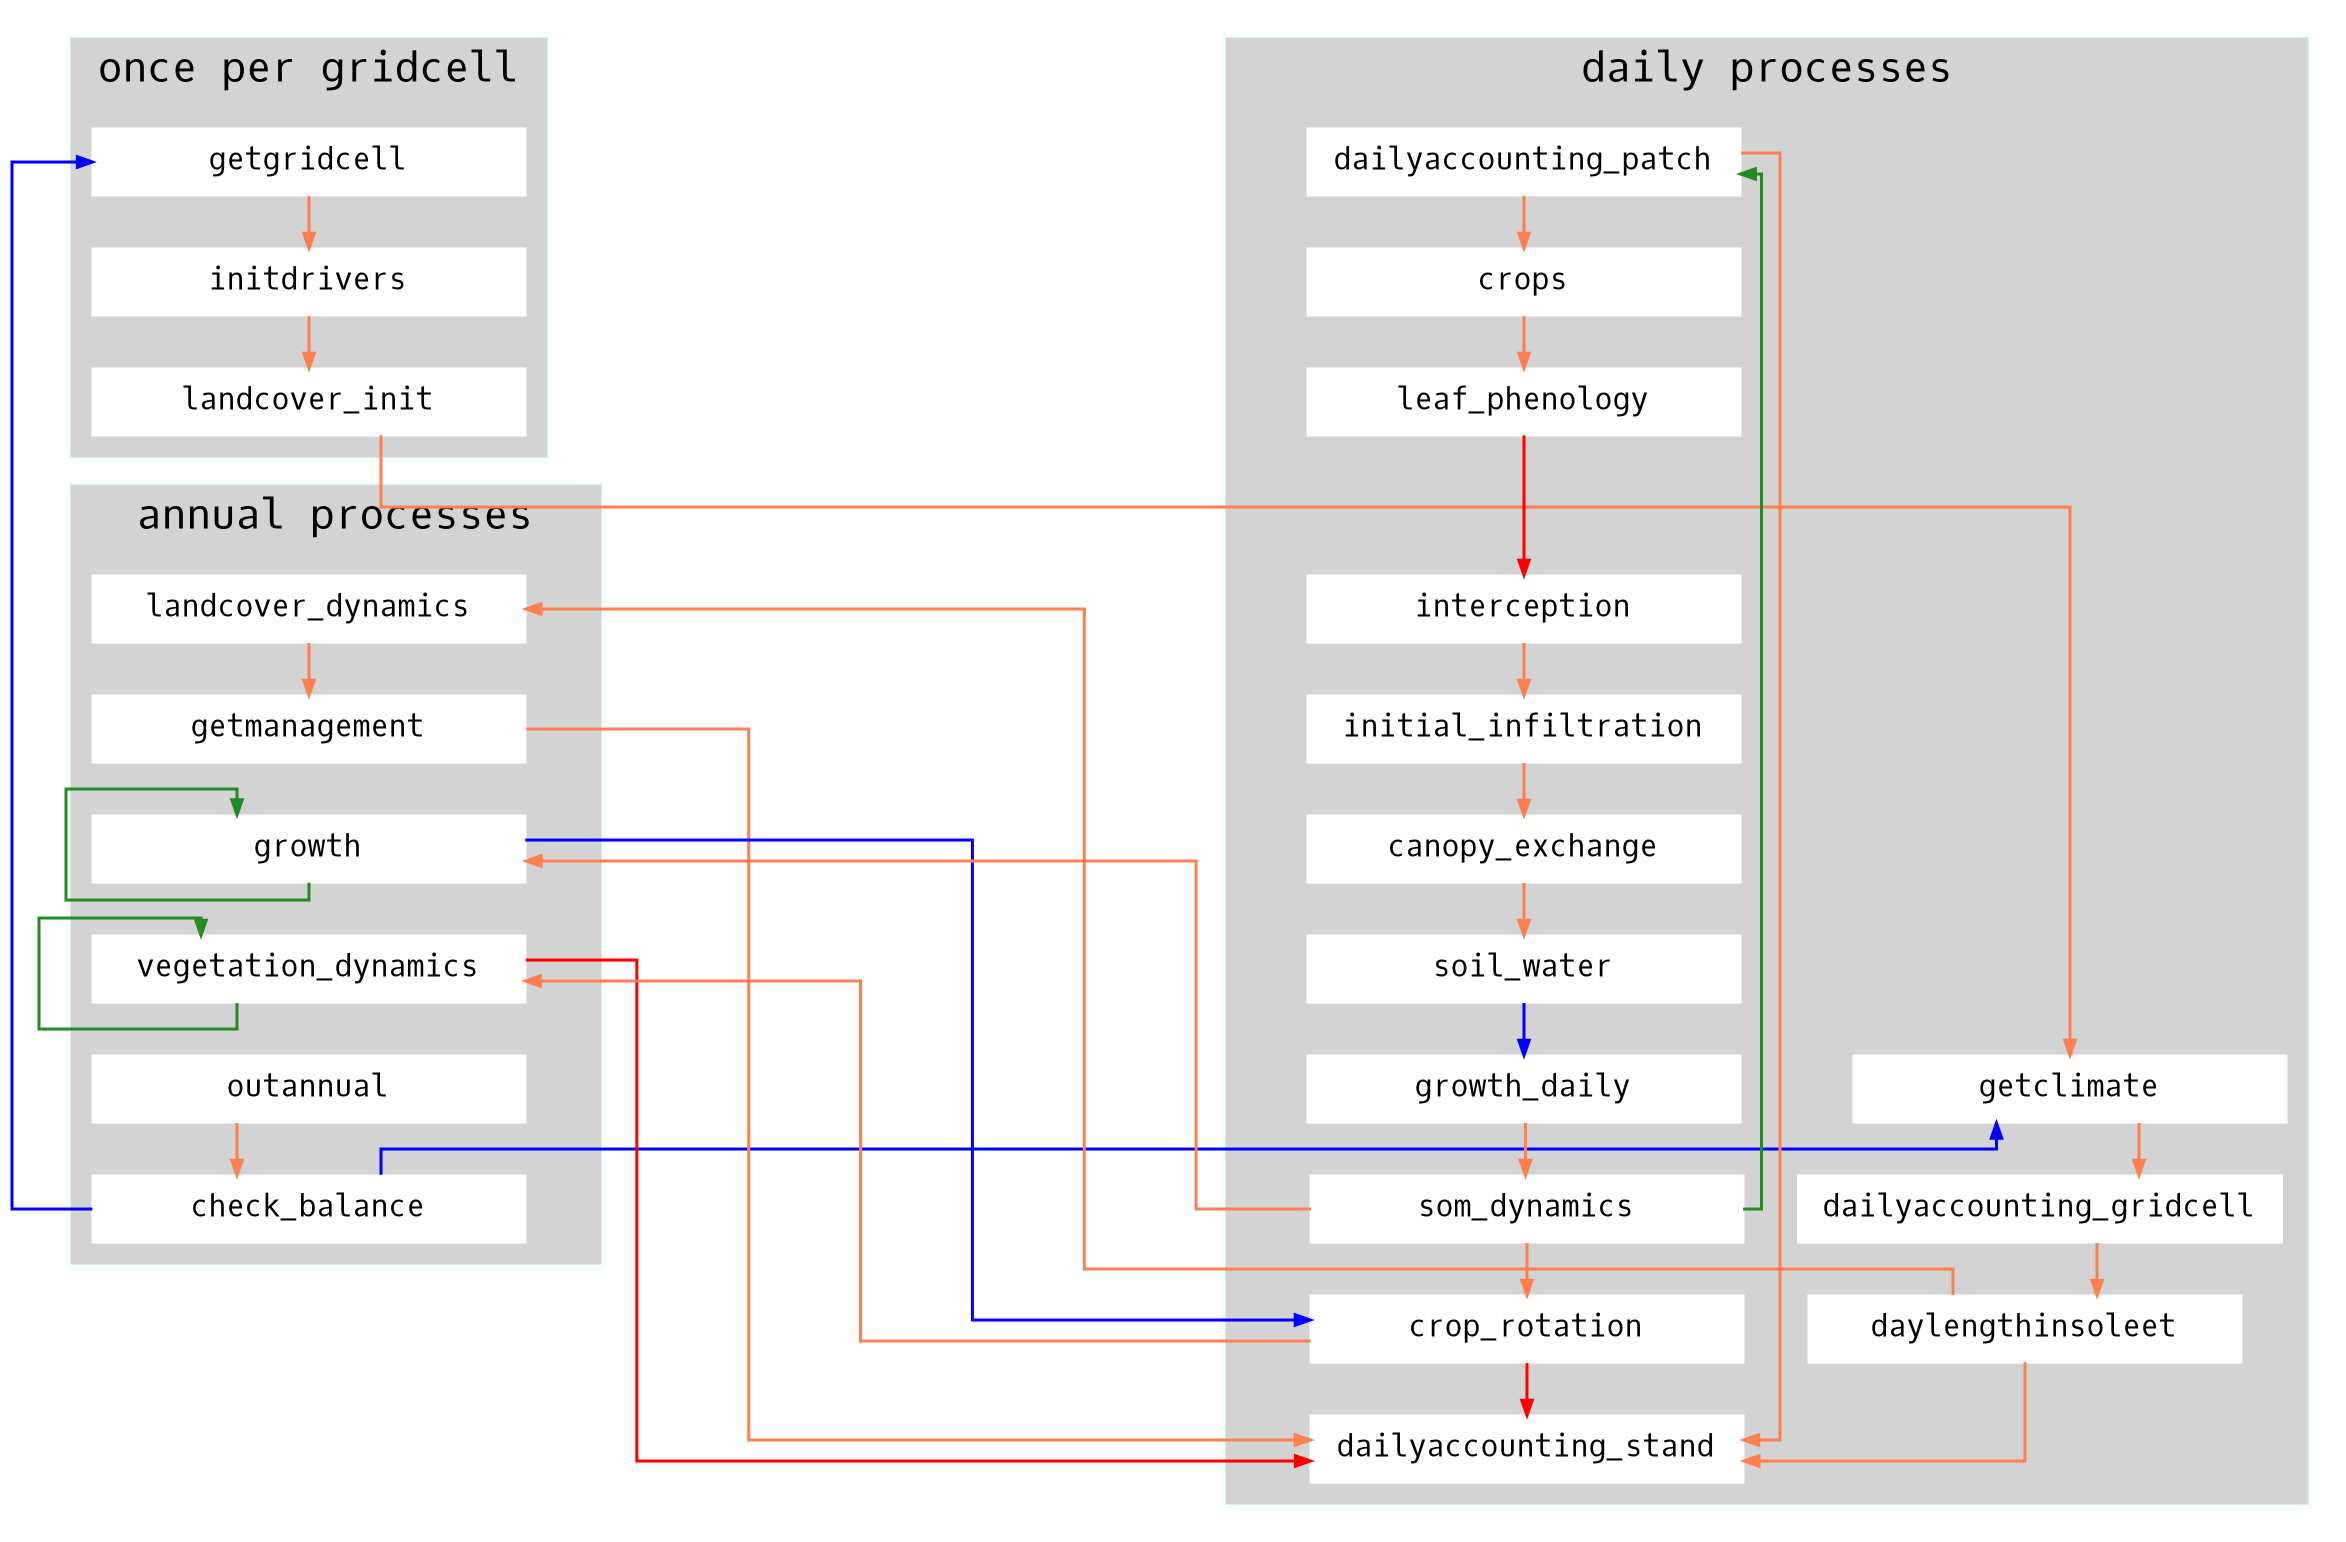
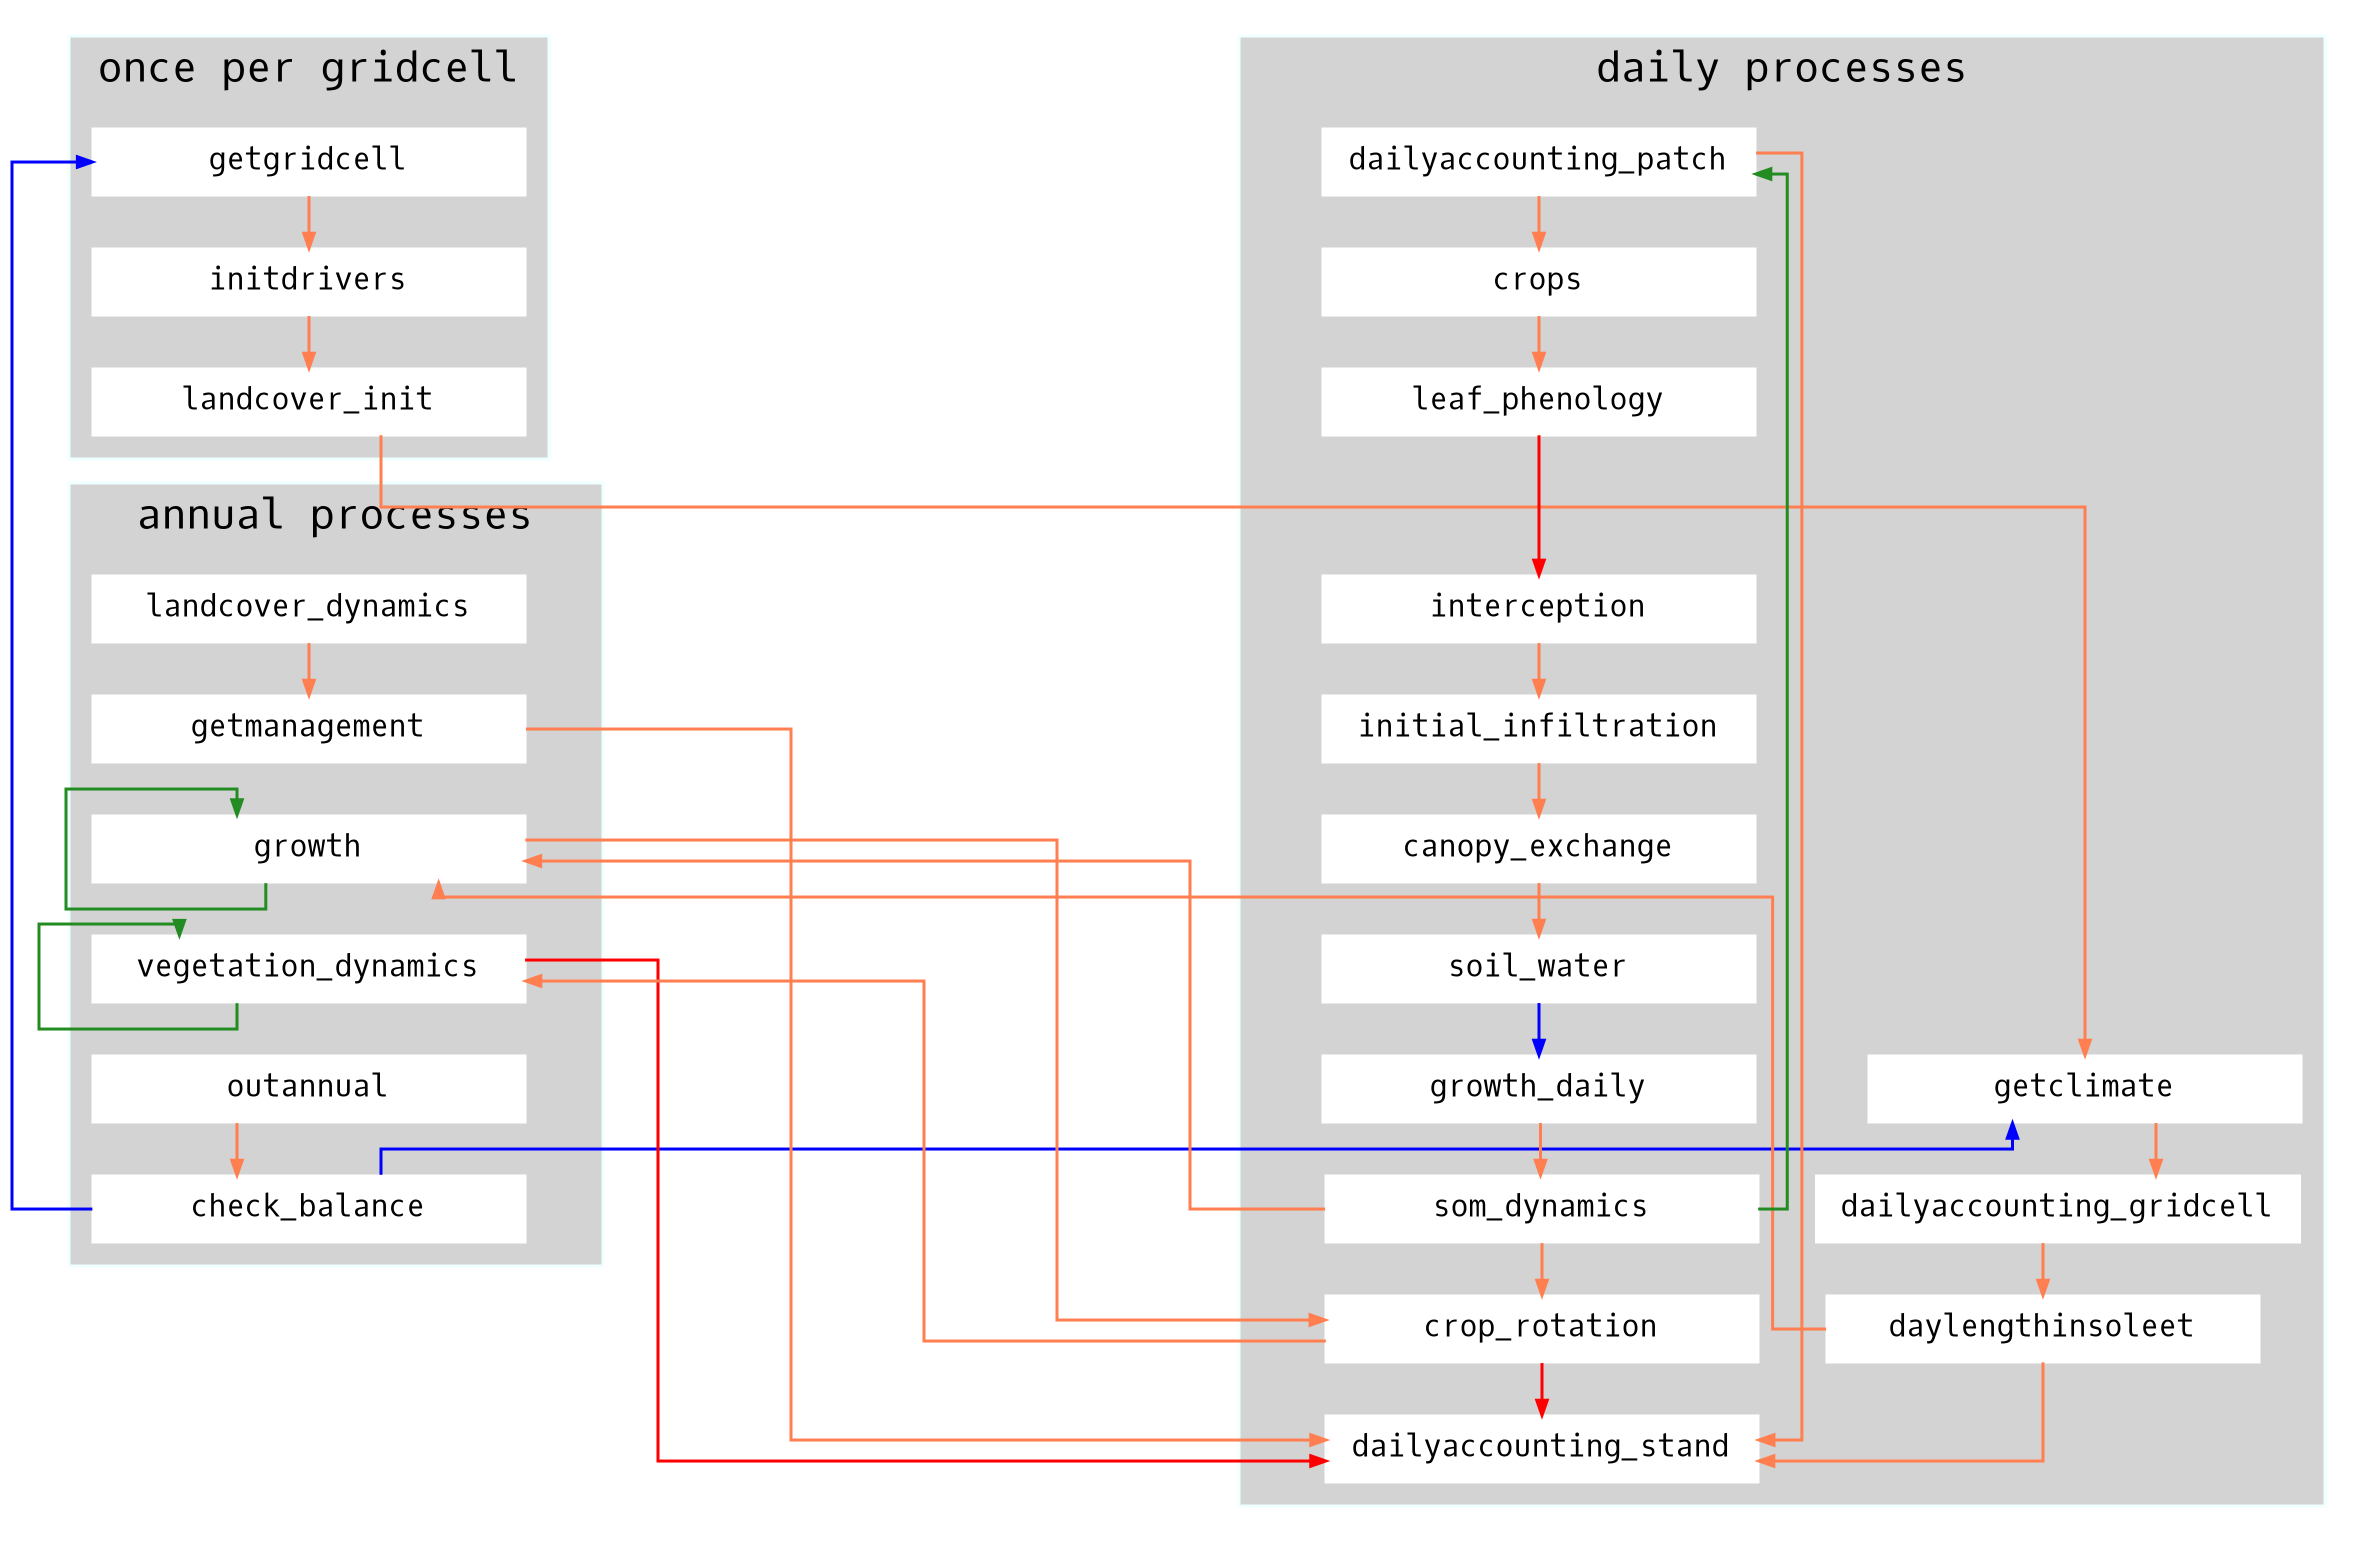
edge "growth" -> "crop_rotation": color blue -> coral
edge "daylengthinsoleet" -> "landcover_dynamics": now "daylengthinsoleet" -> "growth"
